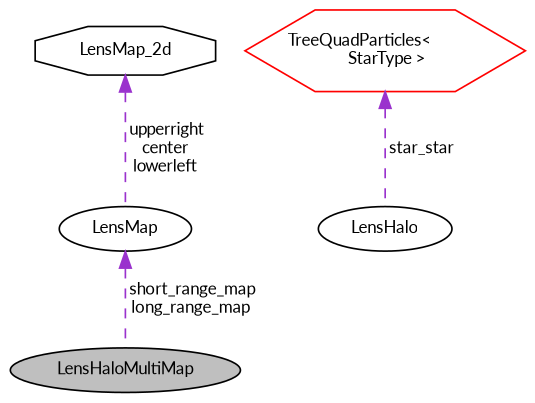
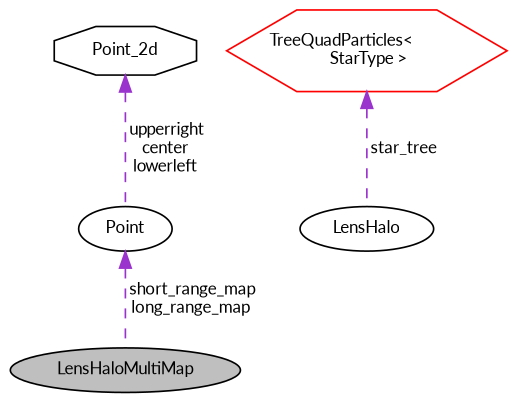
node "LensMap_2d": label "LensMap_2d" -> "Point_2d"
edge "LensHalo" -> "TreeQuadParticles< StarType >": label " star_star" -> " star_tree"
node "LensMap": label "LensMap" -> "Point"
